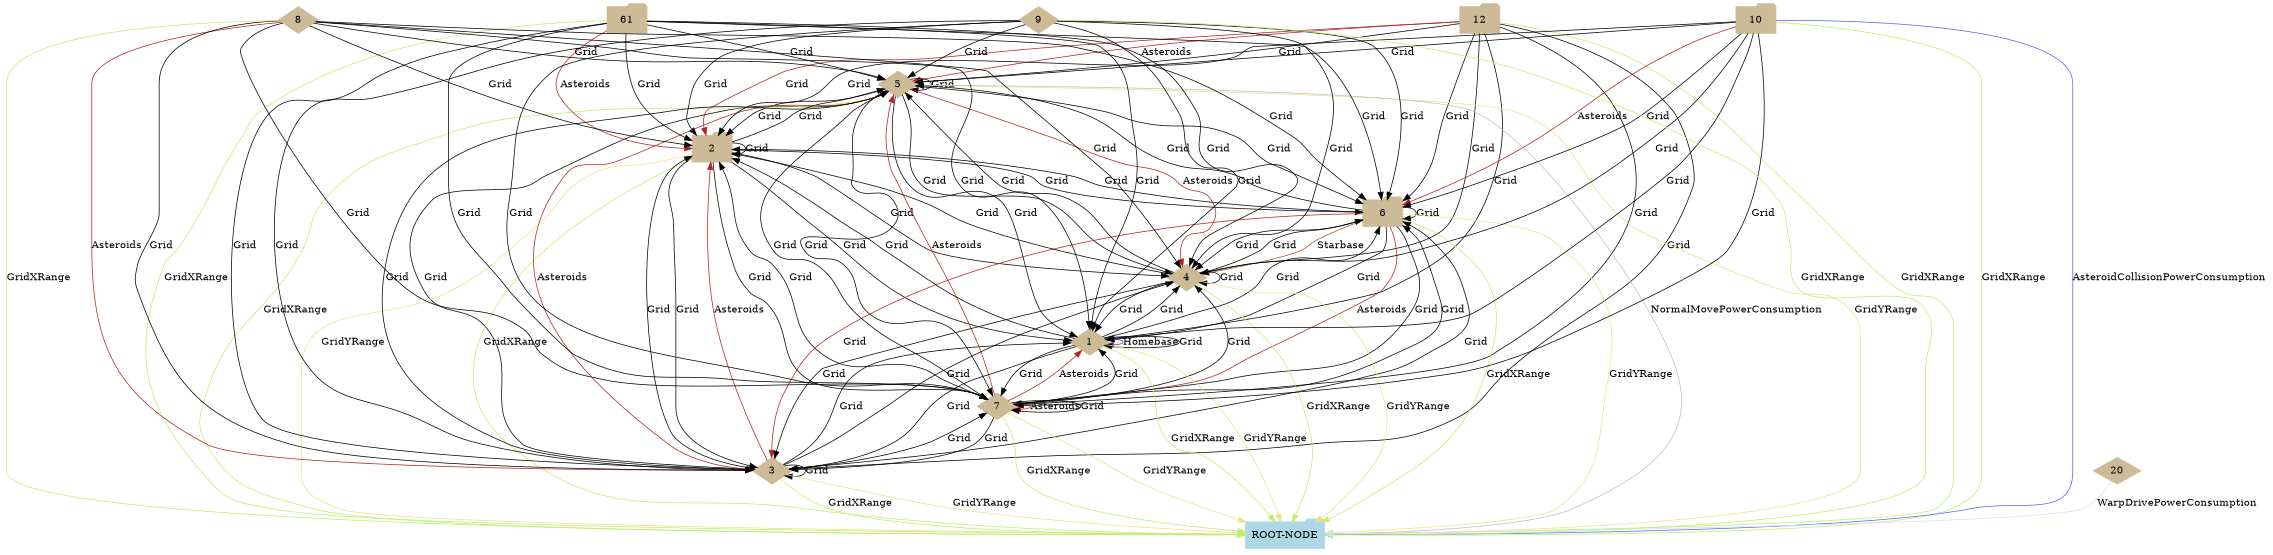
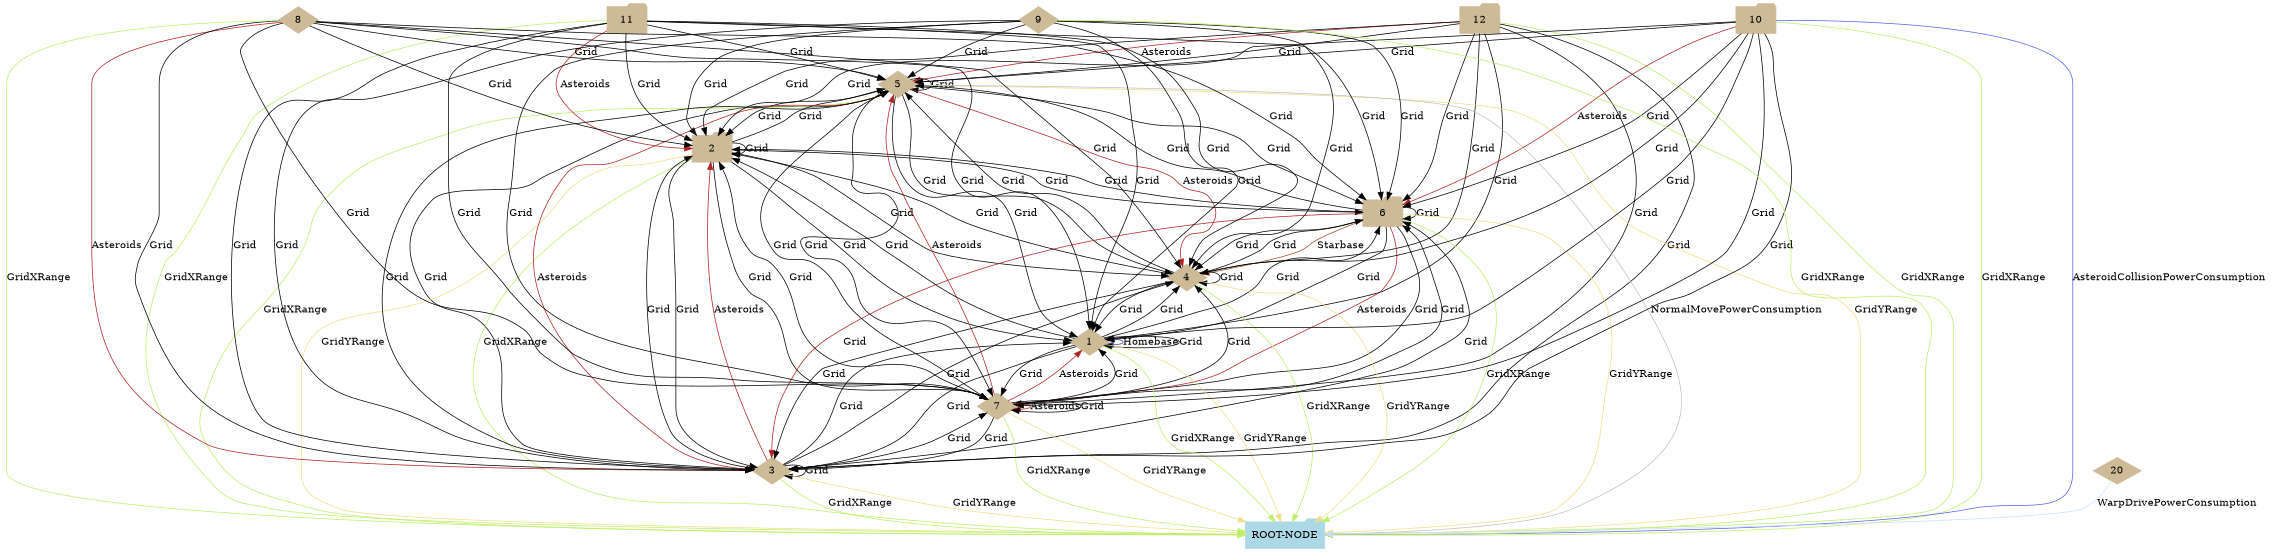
node "61": label "61" -> "11"
edge "12" -> "2": color firebrick -> black
edge "10" -> "3": added, label "Grid"
